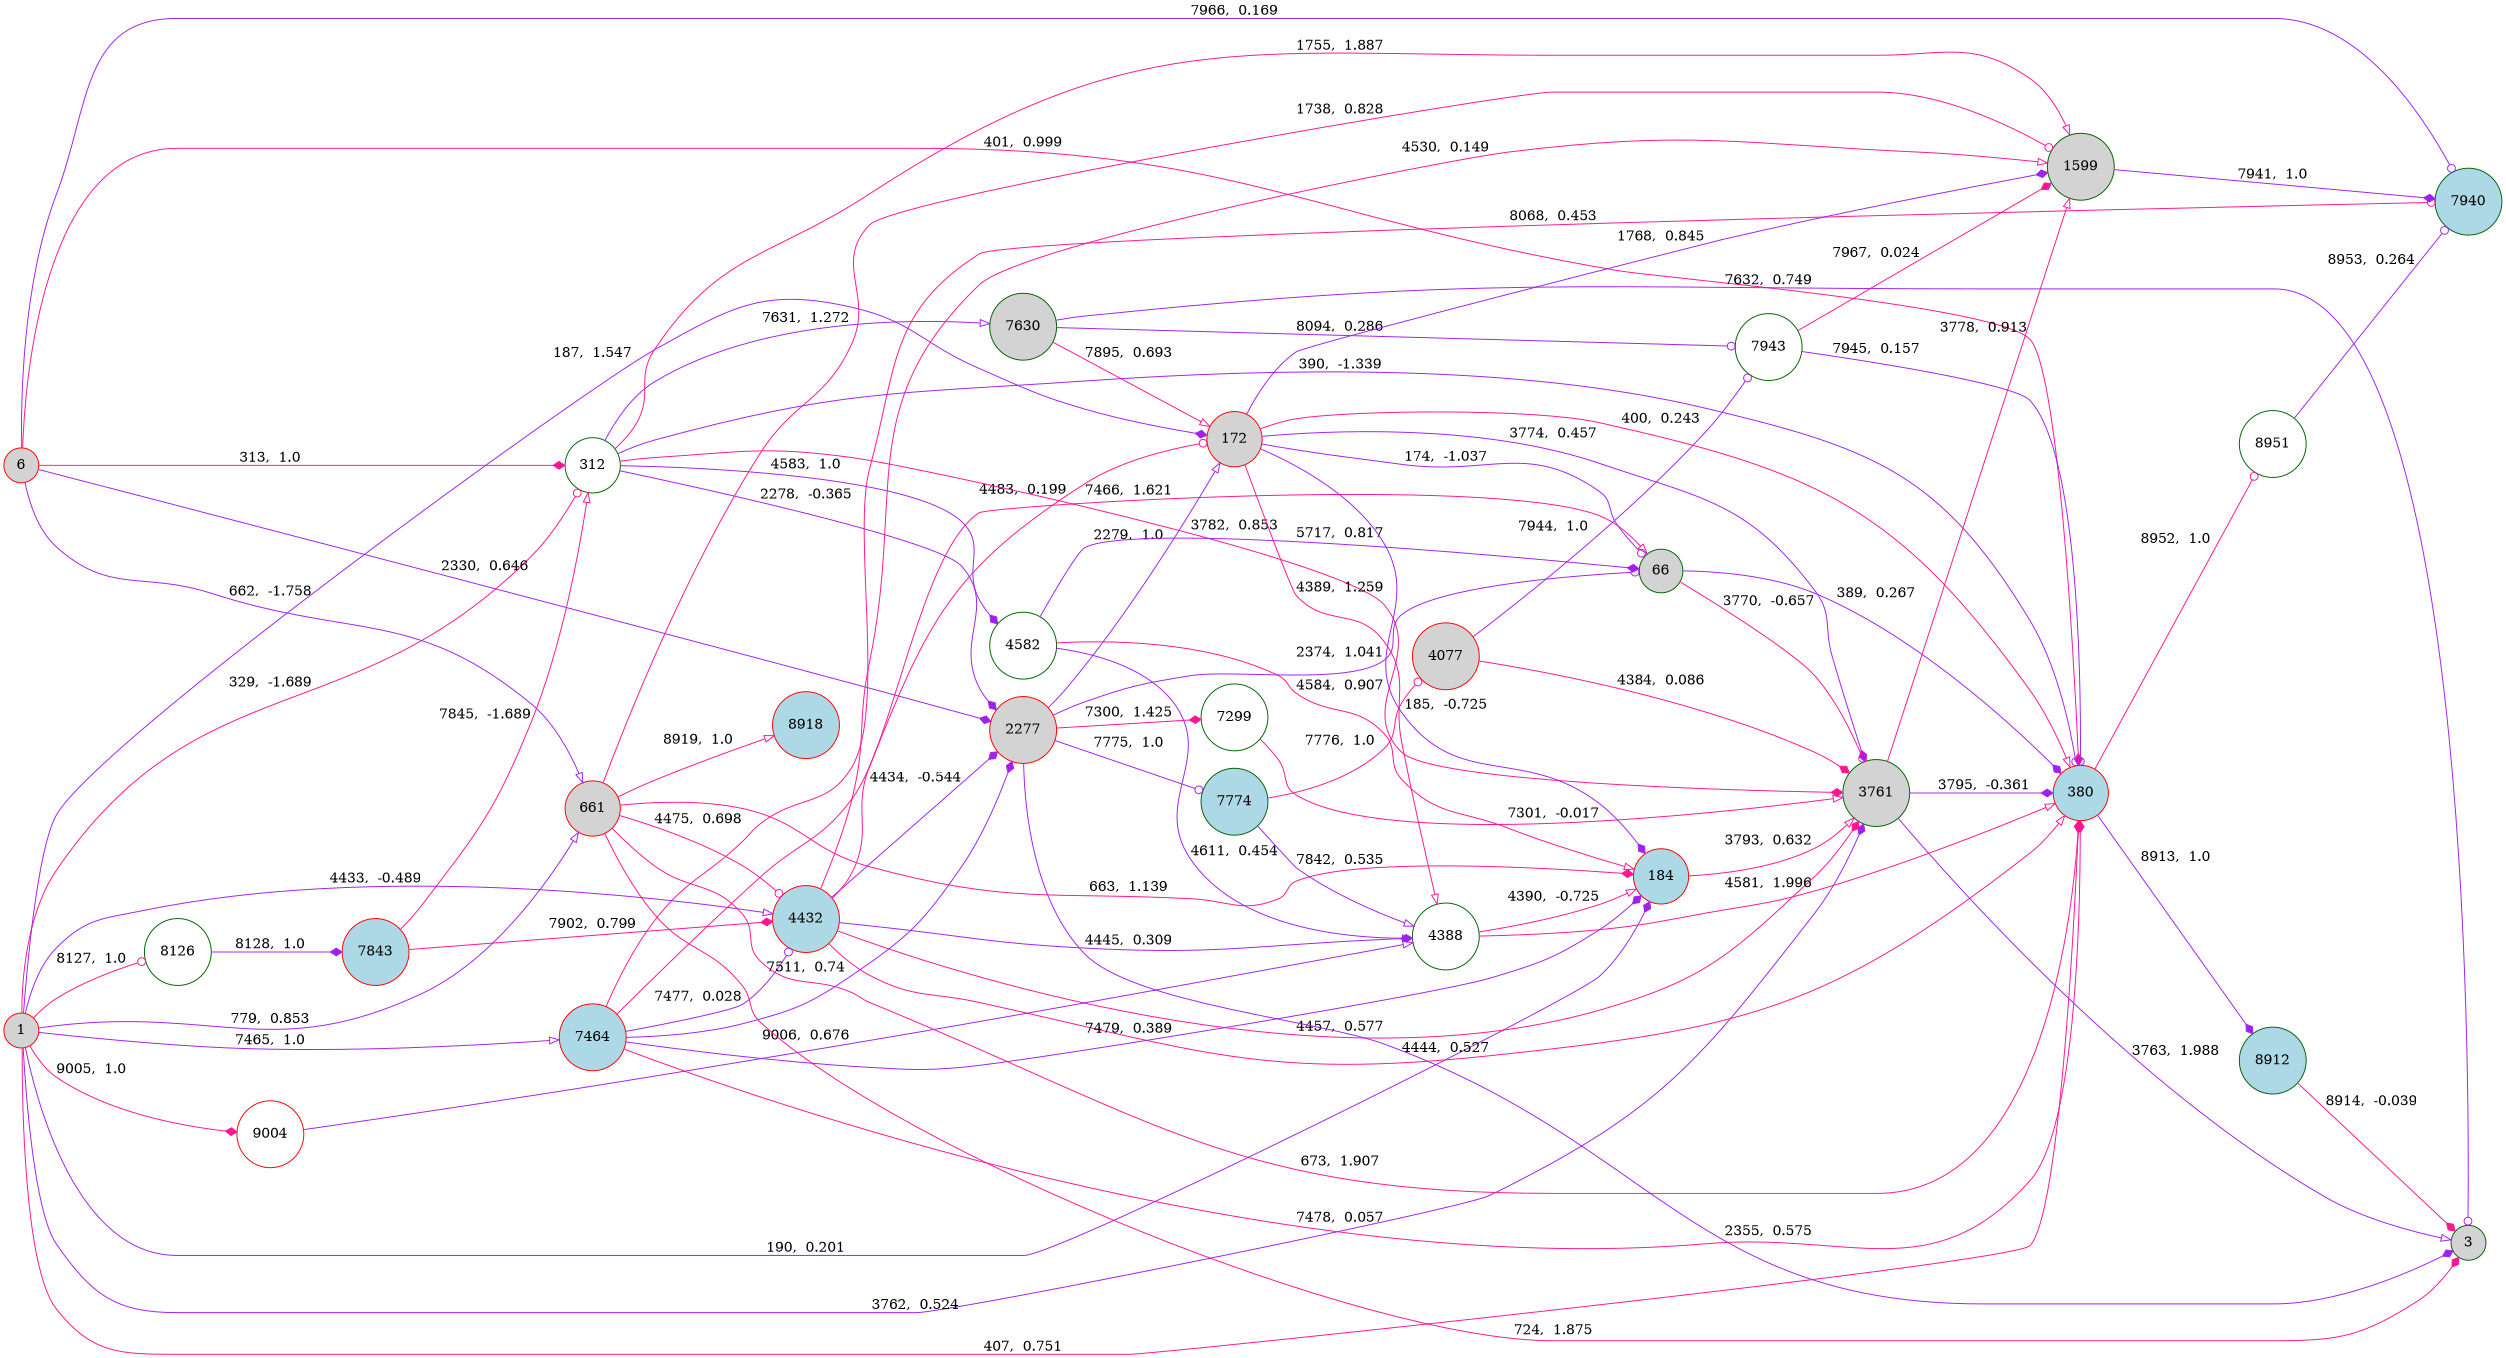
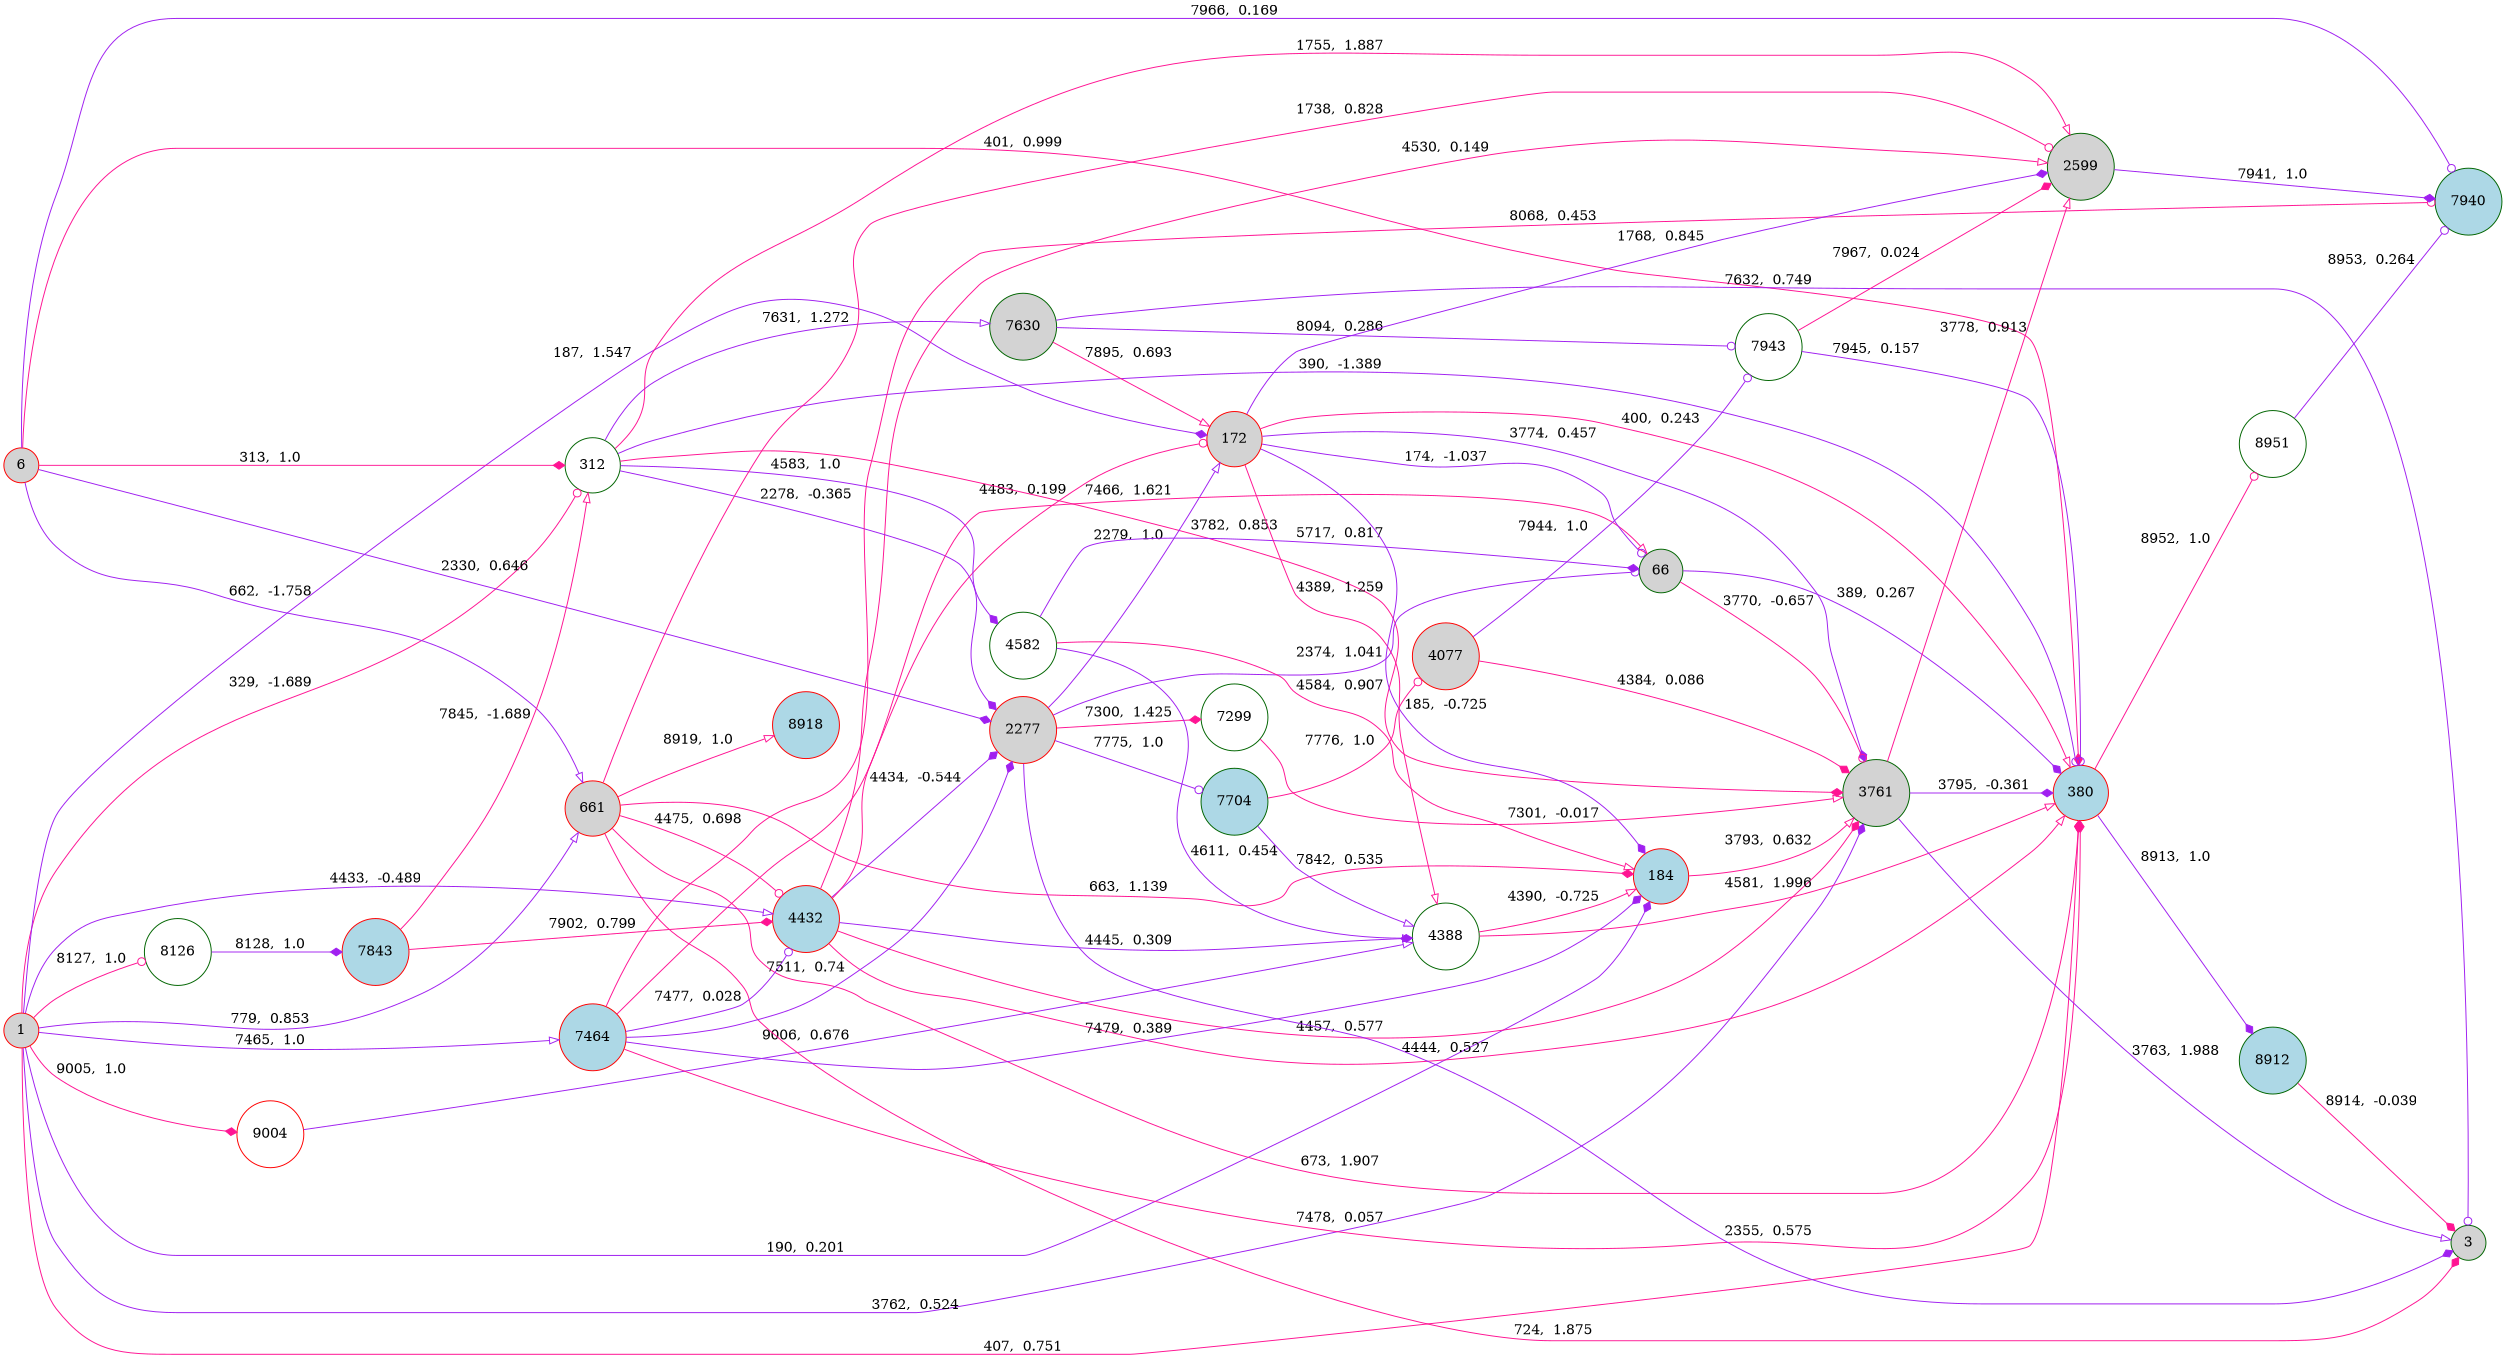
node "1599": label "1599" -> "2599"
edge "312" -> "380": label "390,  -1.339" -> "390,  -1.389"
node "7774": label "7774" -> "7704"
